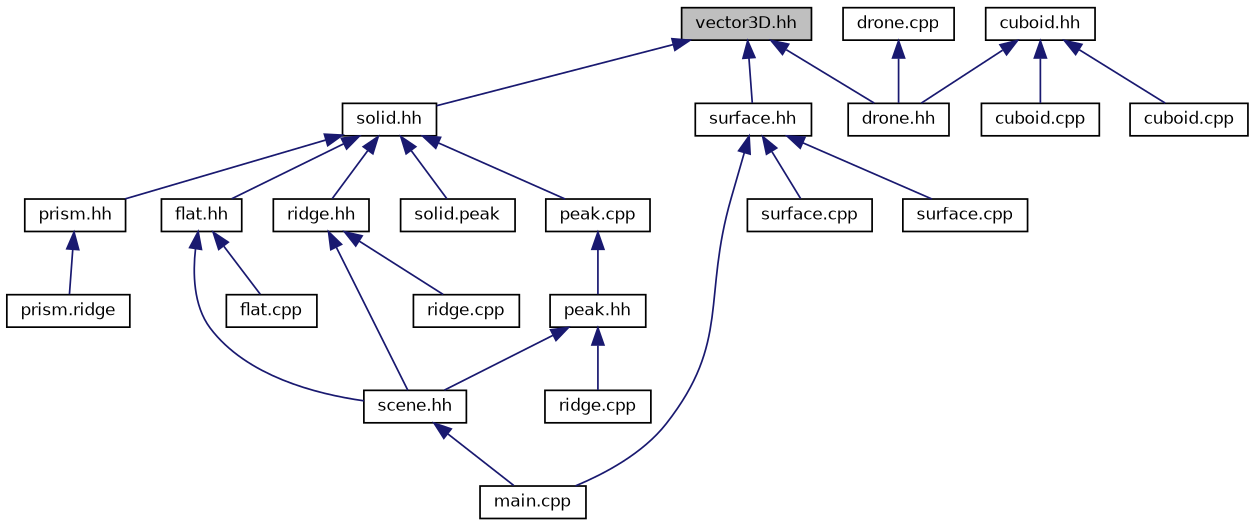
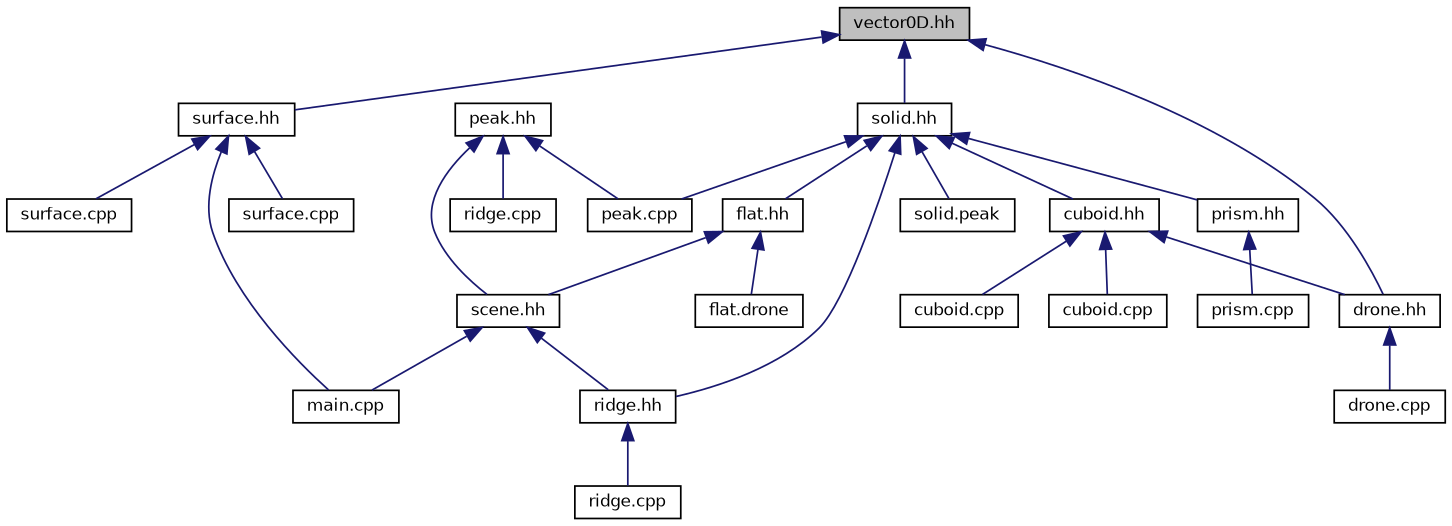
node "vector3D.hh": label "vector3D.hh" -> "vector0D.hh"
edge "drone.hh" -> "drone.cpp": reversed
edge "cuboid.hh" -> "solid.hh": added
edge "peak.hh" -> "peak.cpp": reversed
node "prism.ridge": label "prism.ridge" -> "prism.cpp"
node "flat.cpp": label "flat.cpp" -> "flat.drone"
edge "scene.hh" -> "ridge.hh": reversed
